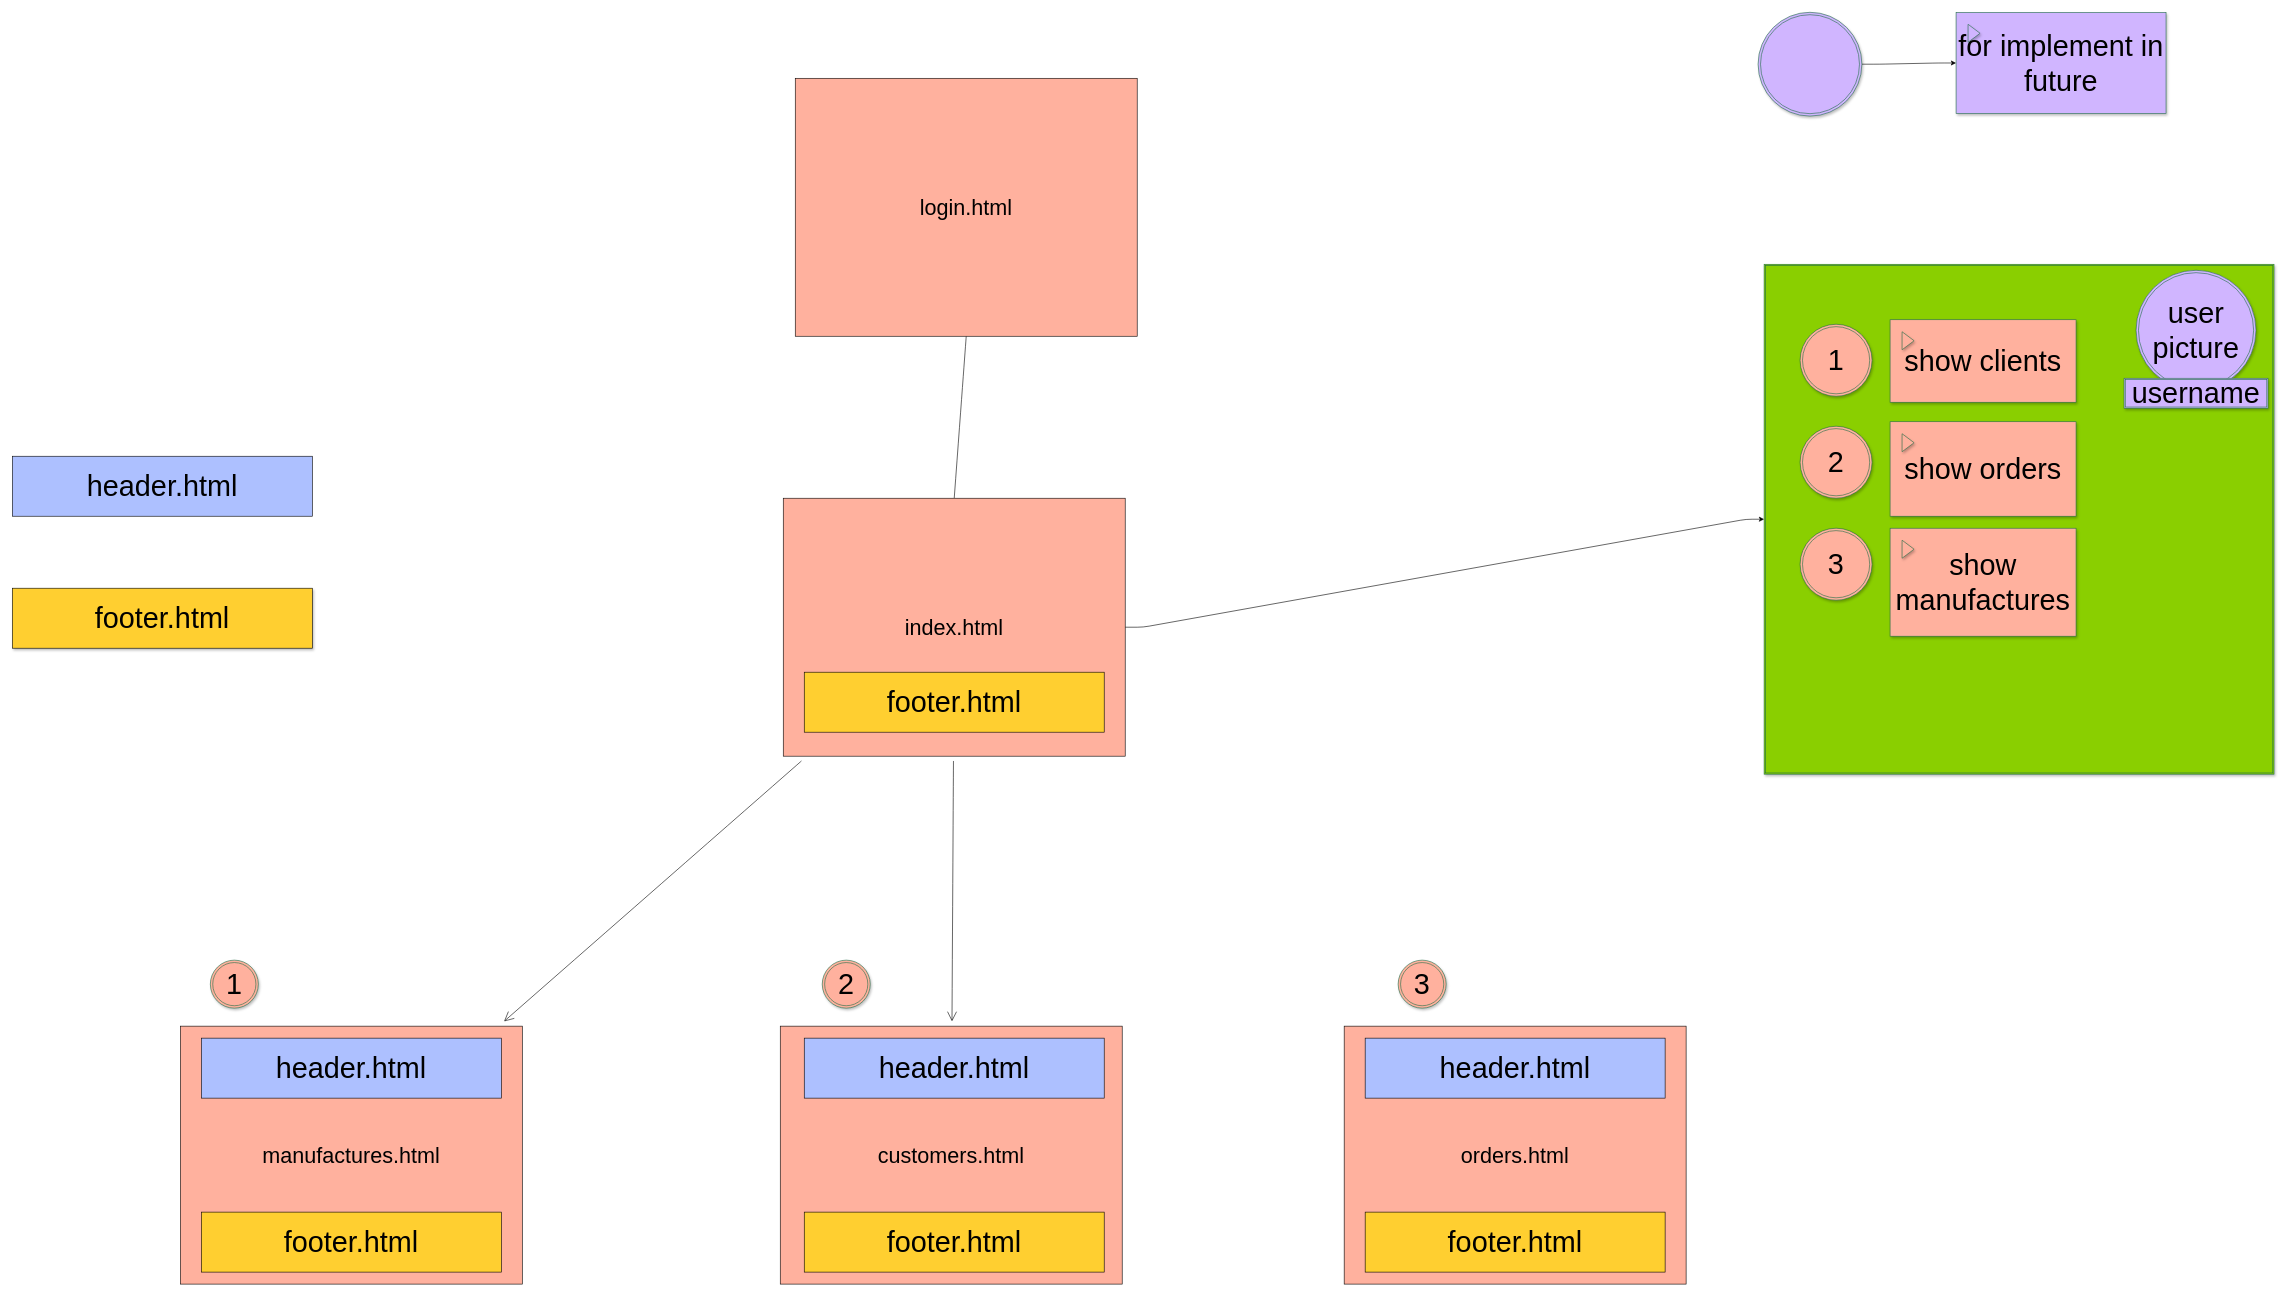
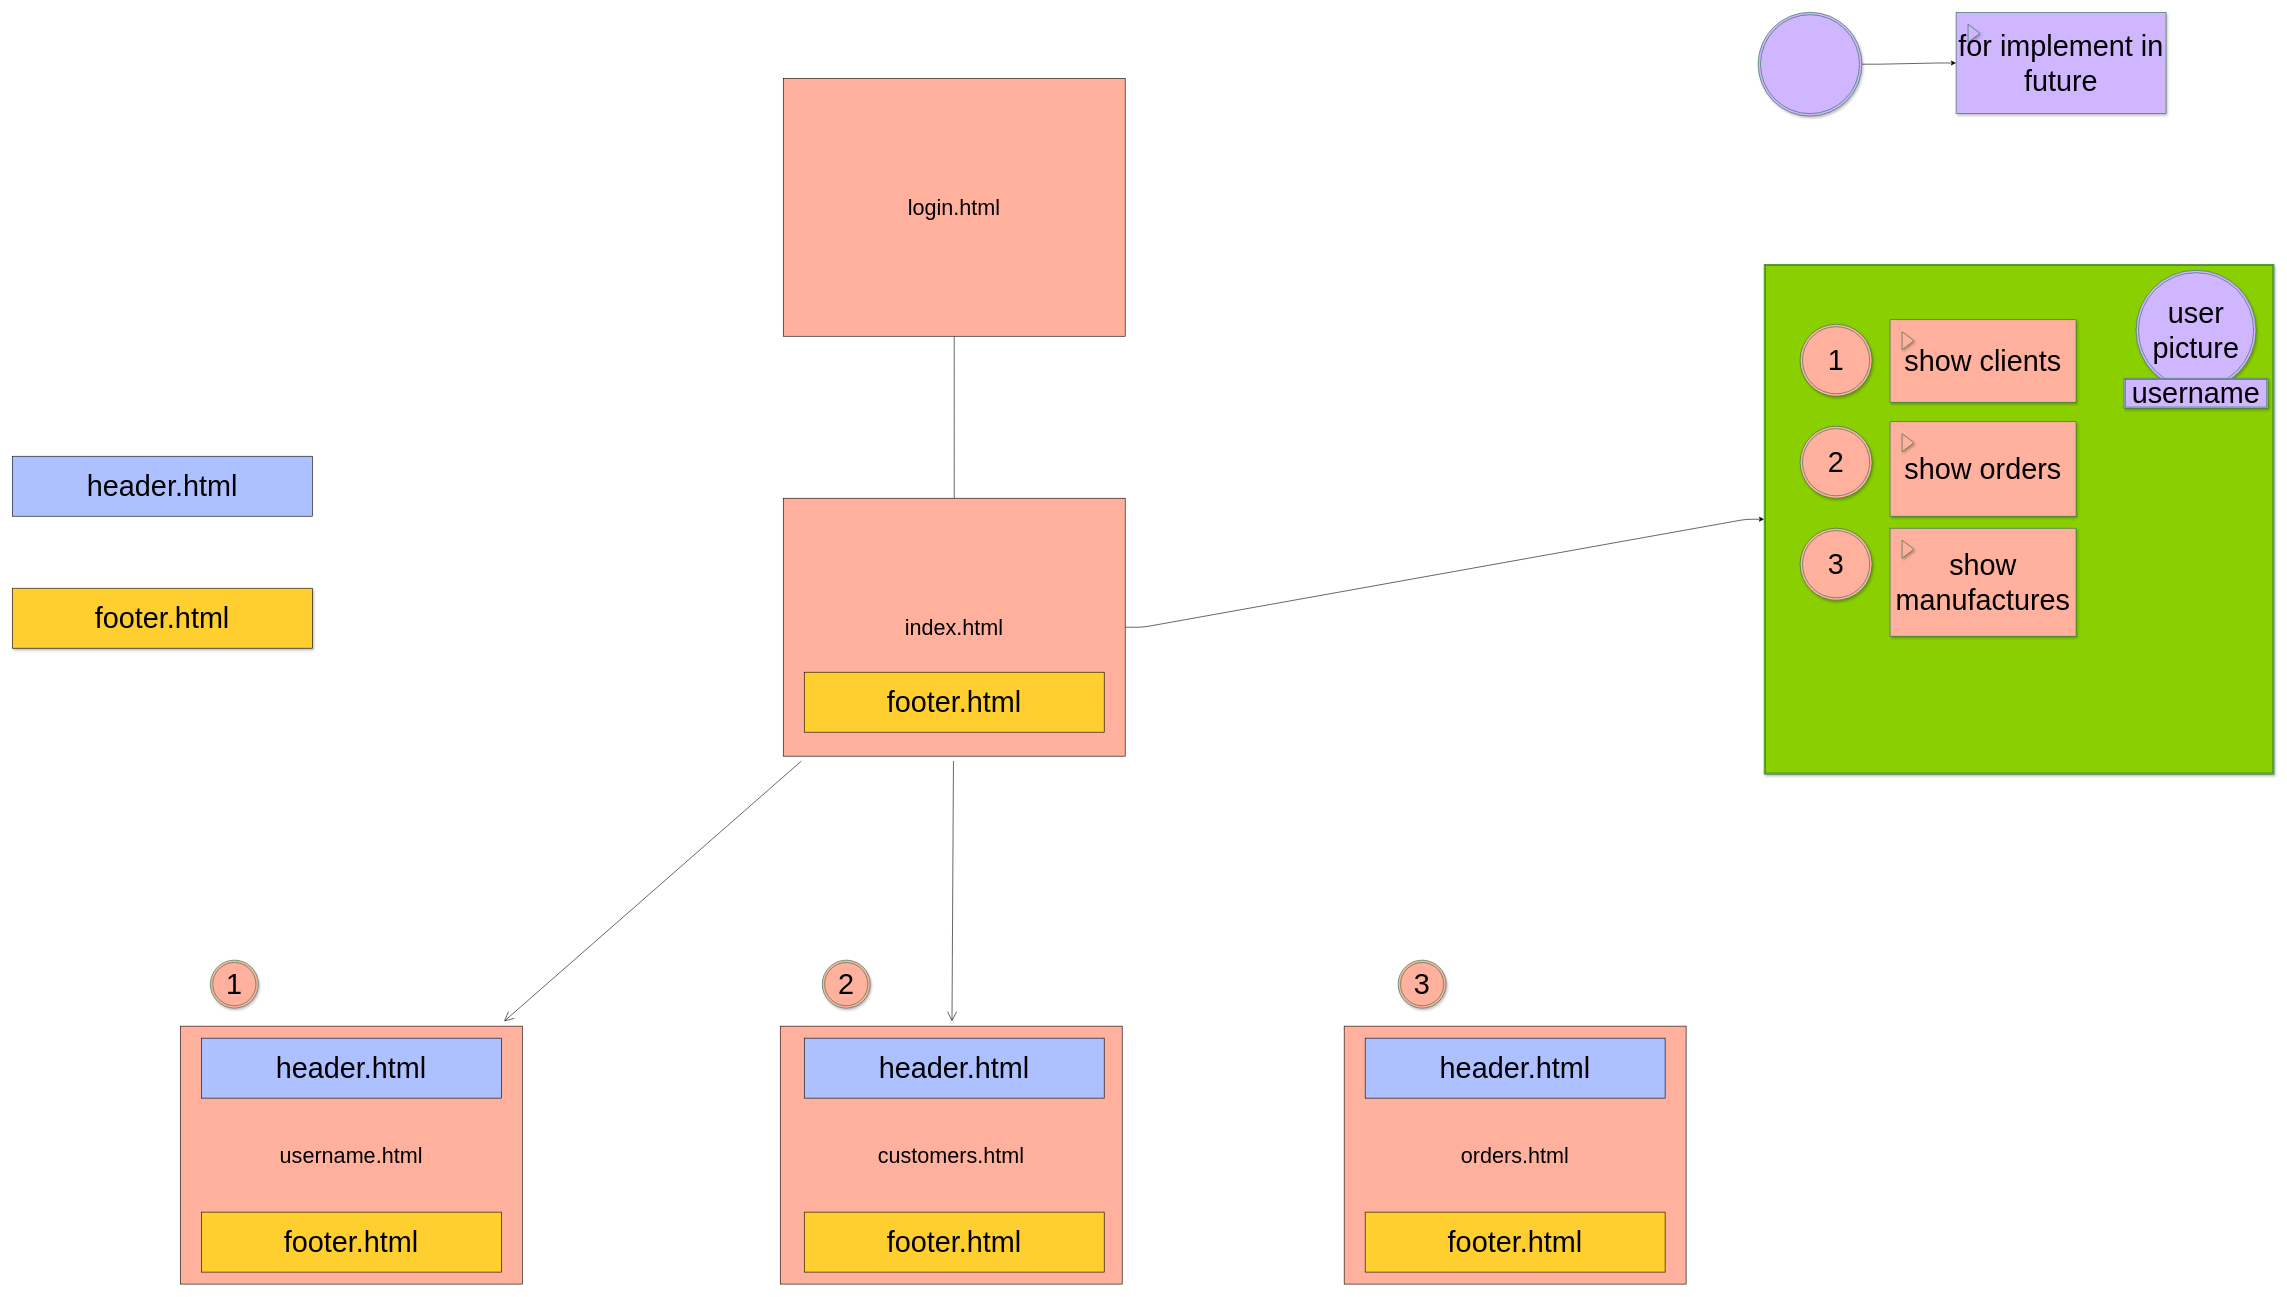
node "login.html": moved (966, 207) -> (954, 207)
node "manufactures.html": label "manufactures.html" -> "username.html"
